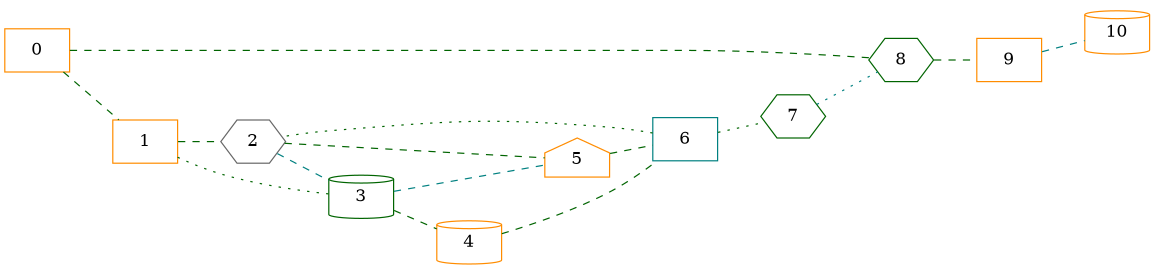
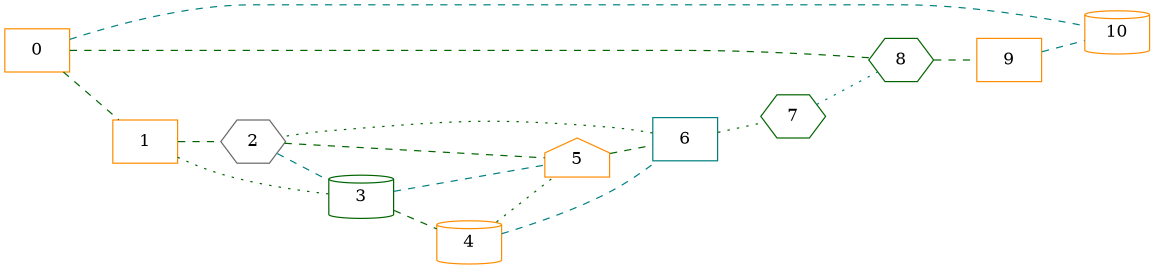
edge "10" -- "0": added
edge "5" -- "4": added
edge "6" -- "4": color darkgreen -> teal
